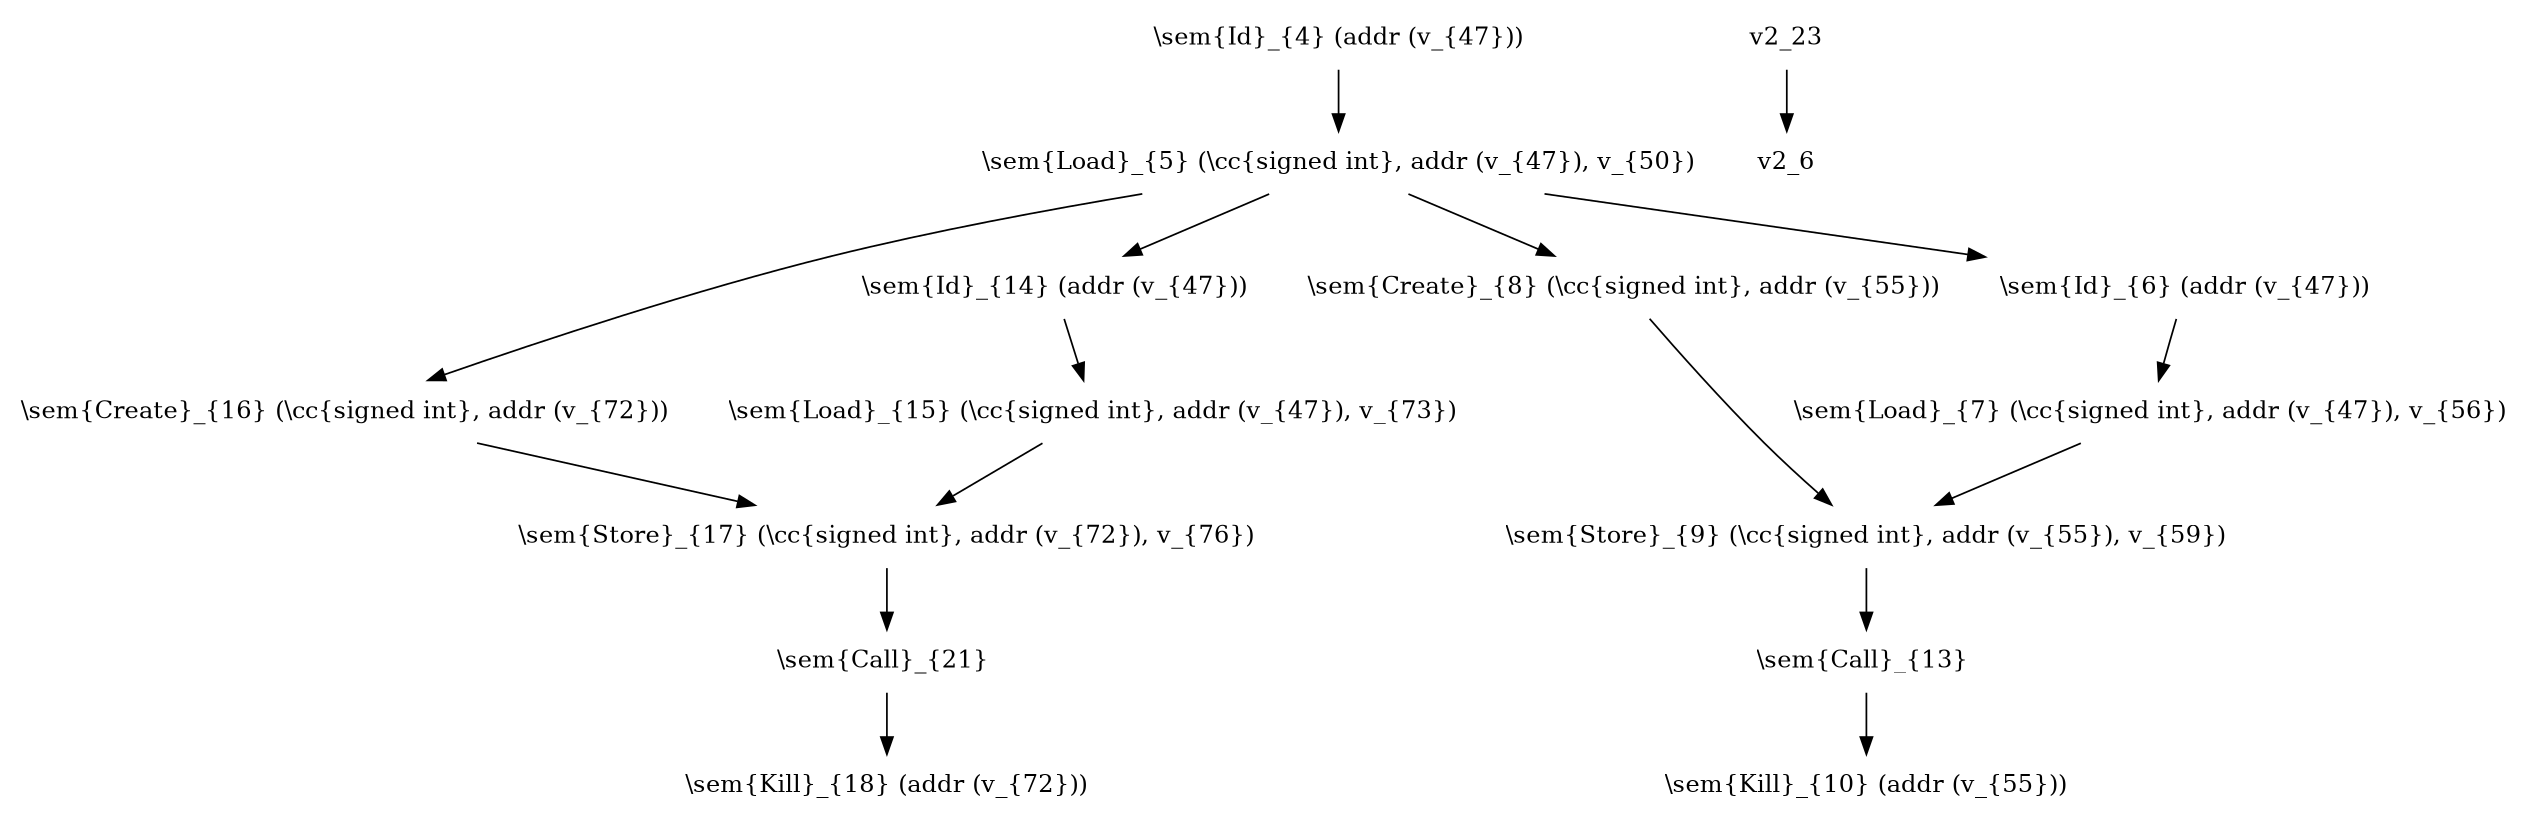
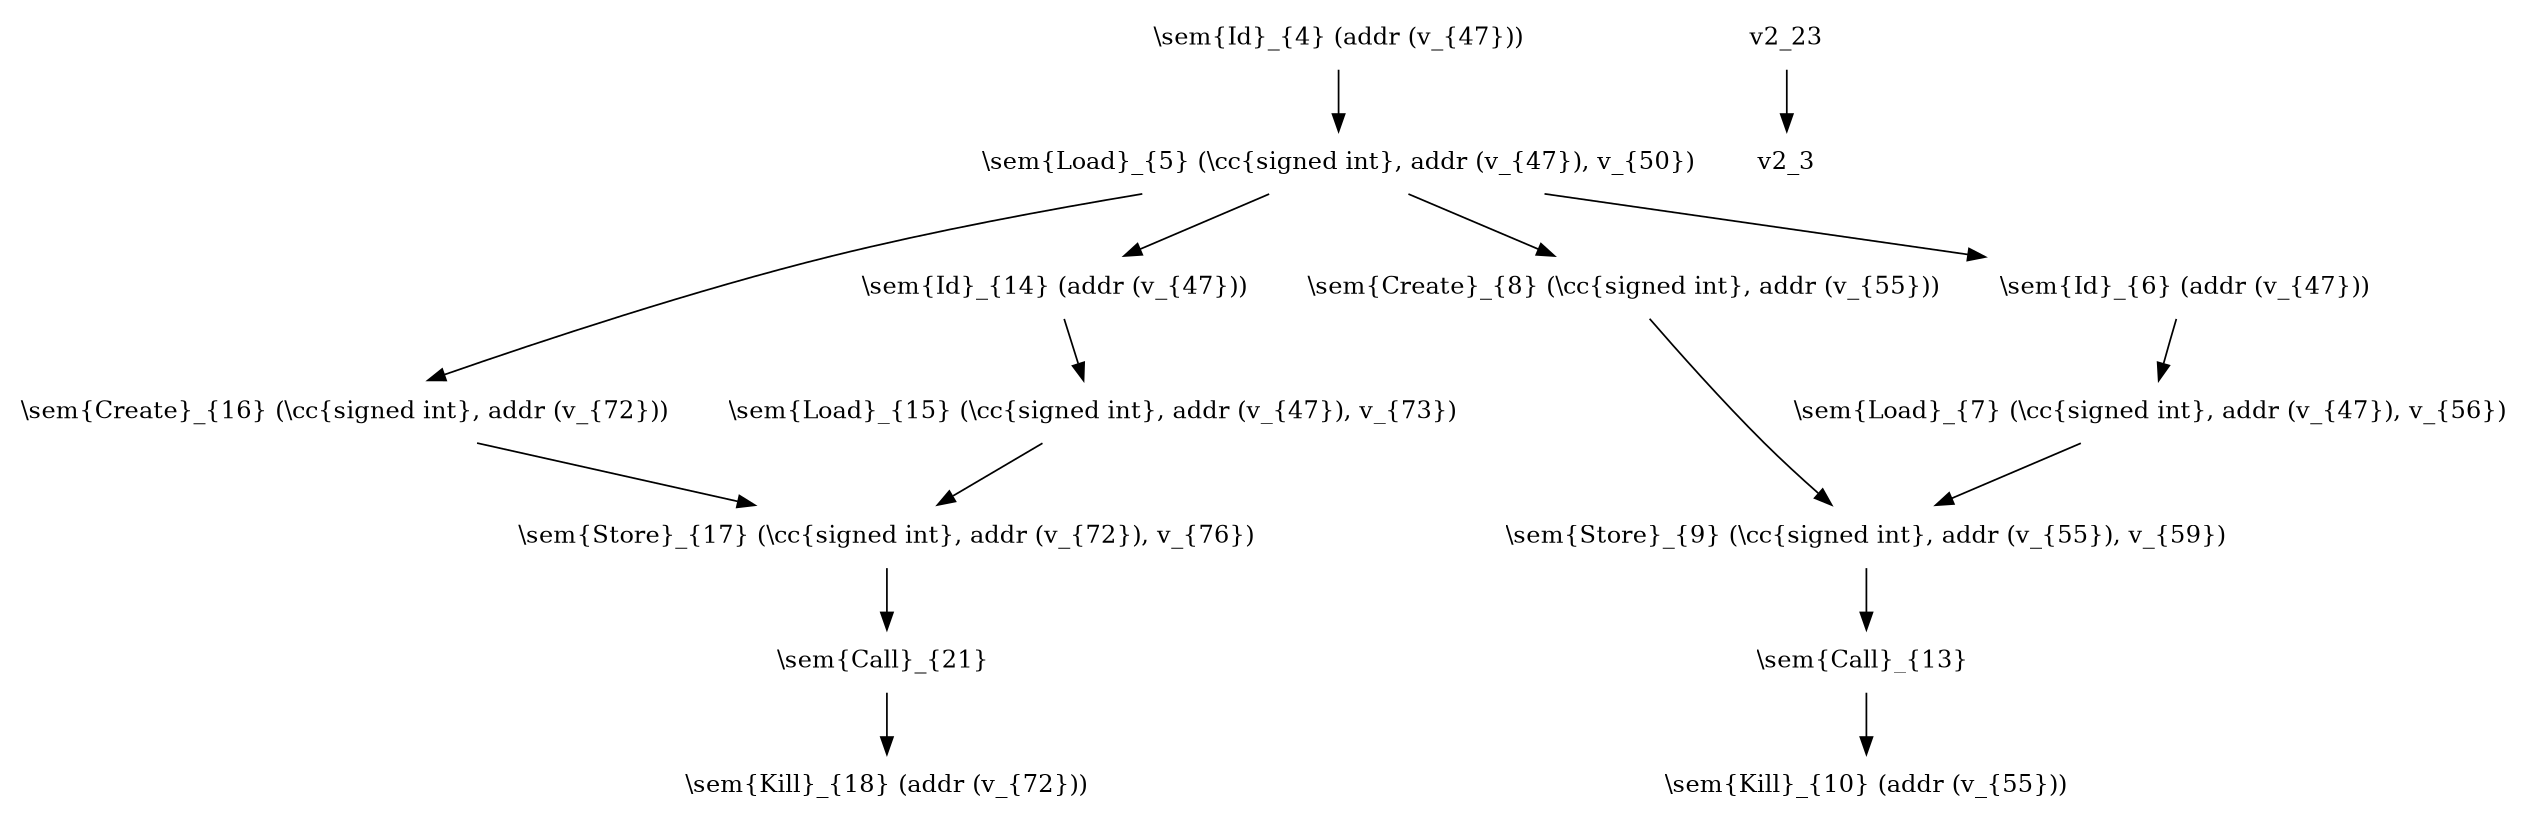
node "v2_6": label "v2_6" -> "v2_3"
